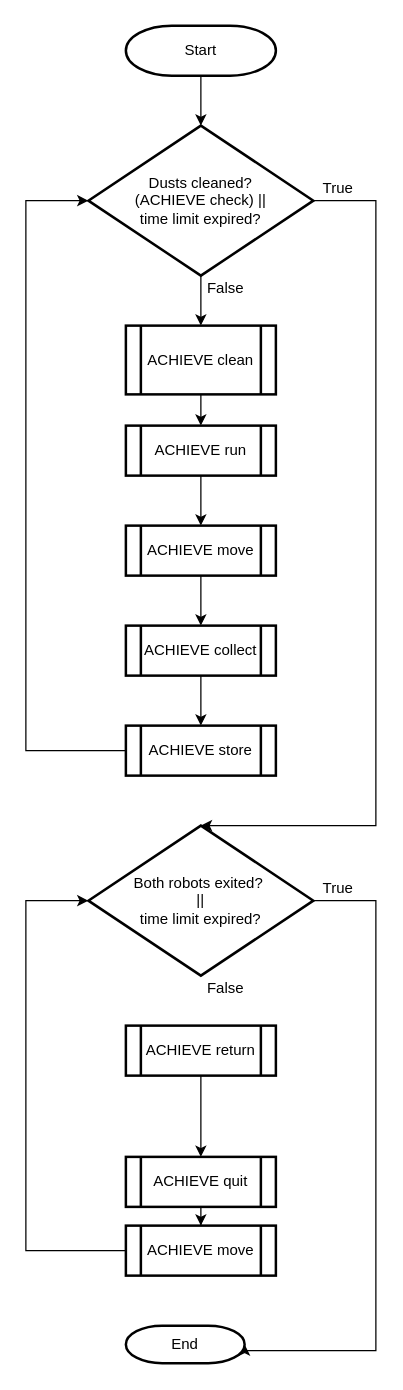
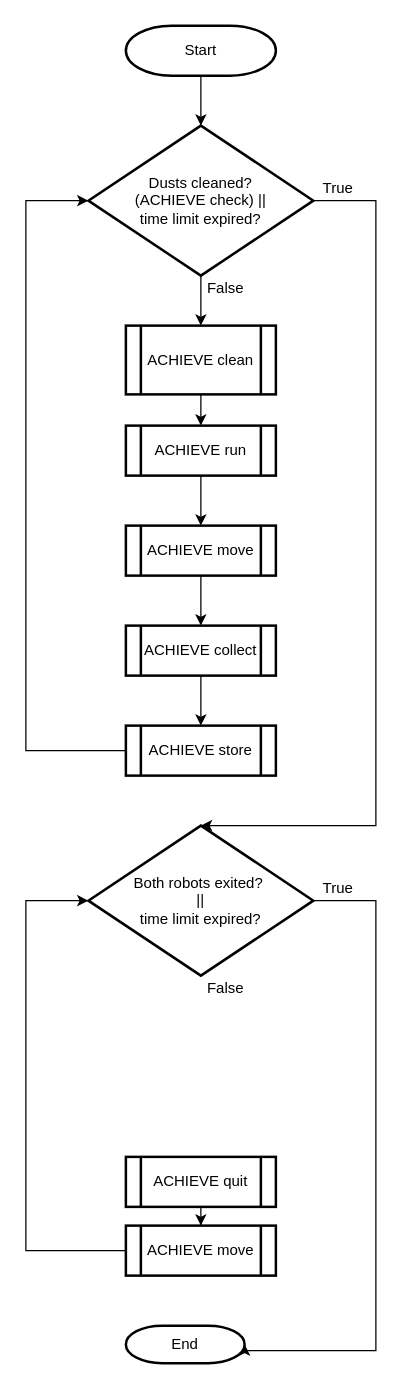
node "ACHIEVE return": removed
edge "ACHIEVE return" -> "ACHIEVE quit": removed
